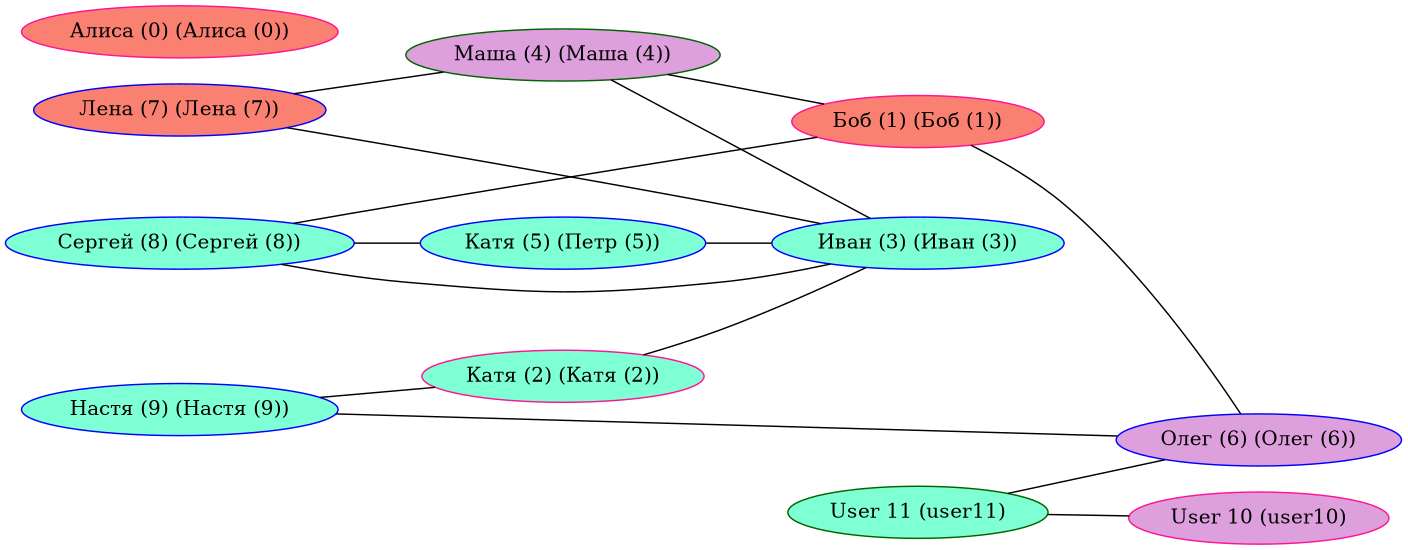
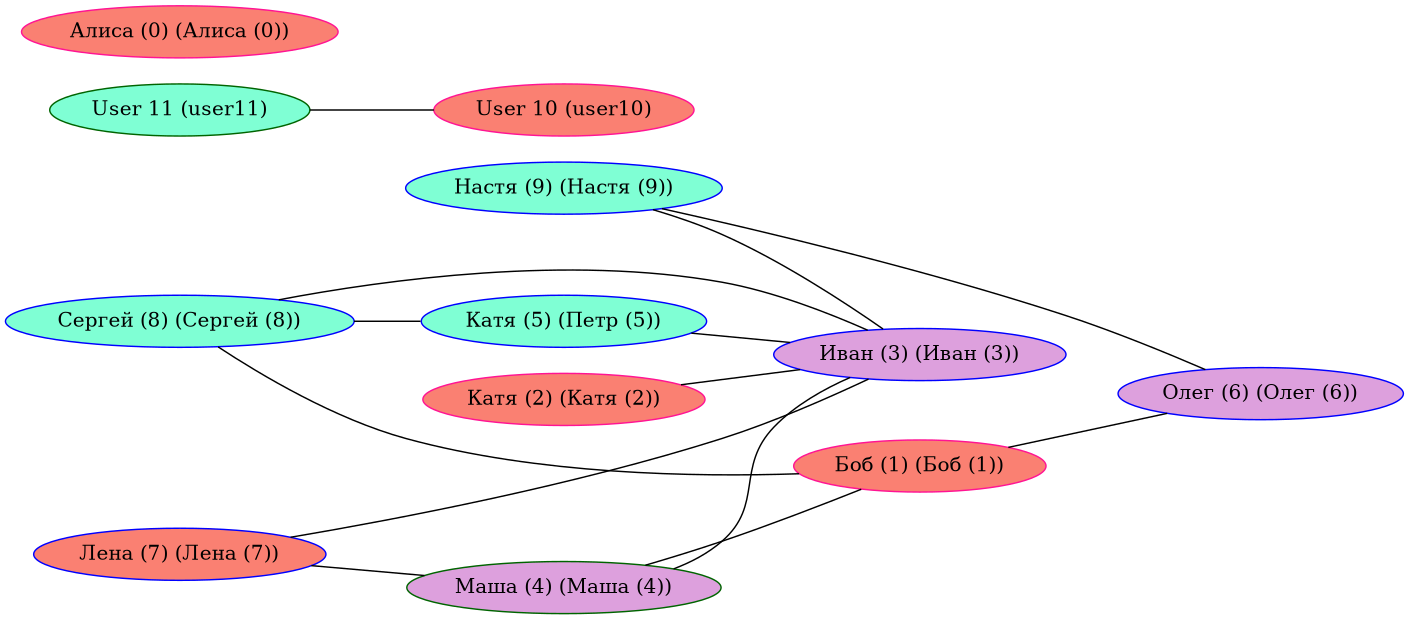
node "Иван (3) (Иван (3))": fillcolor aquamarine -> plum
node "Катя (2) (Катя (2))": fillcolor aquamarine -> salmon
edge "Катя (2) (Катя (2))" -- "Настя (9) (Настя (9))": now "Иван (3) (Иван (3))" -- "Настя (9) (Настя (9))"
edge "Олег (6) (Олег (6))" -- "User 11 (user11)": removed
node "User 10 (user10)": fillcolor plum -> salmon
